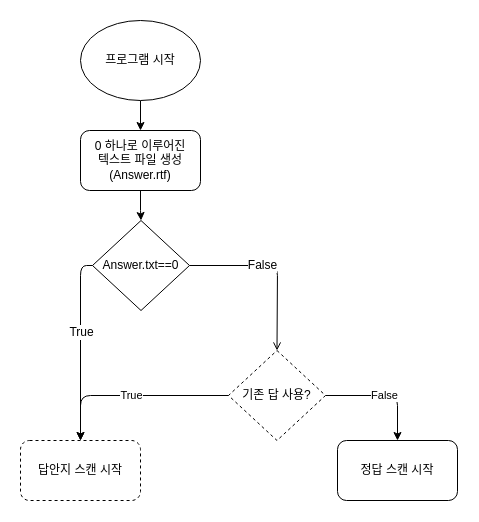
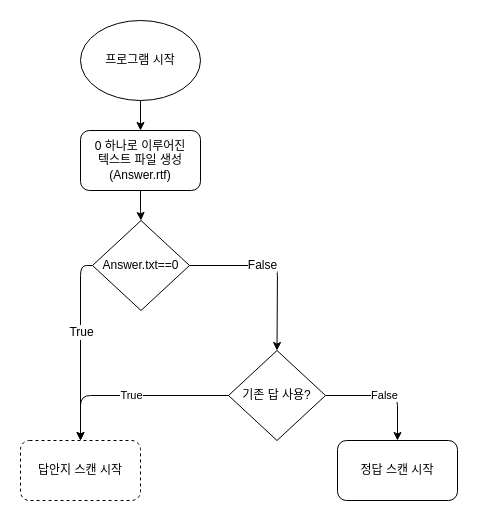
edge "Answer.txt==0" -> "기존 답 사용?": arrowhead open -> classic
node "기존 답 사용?": style dashed -> solid
